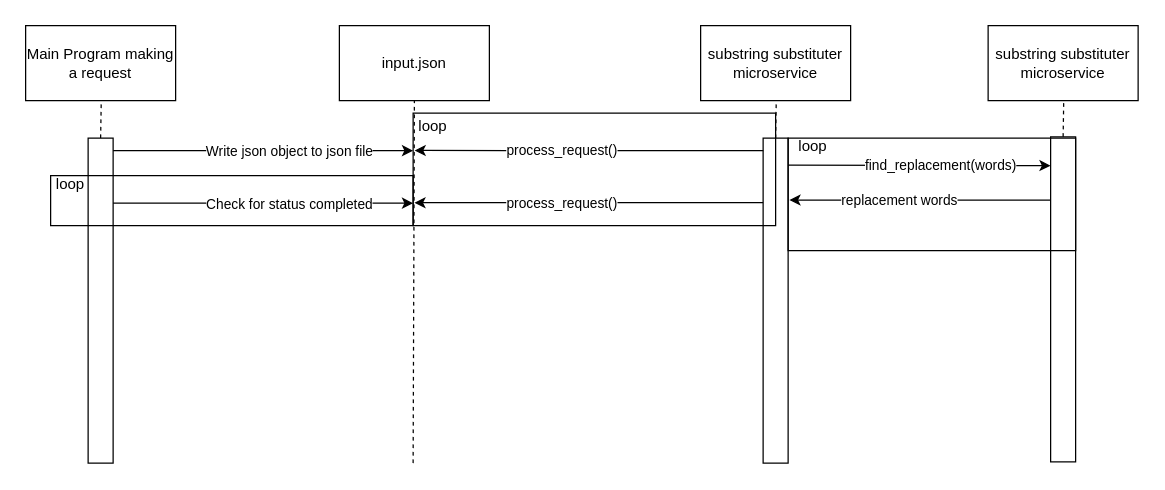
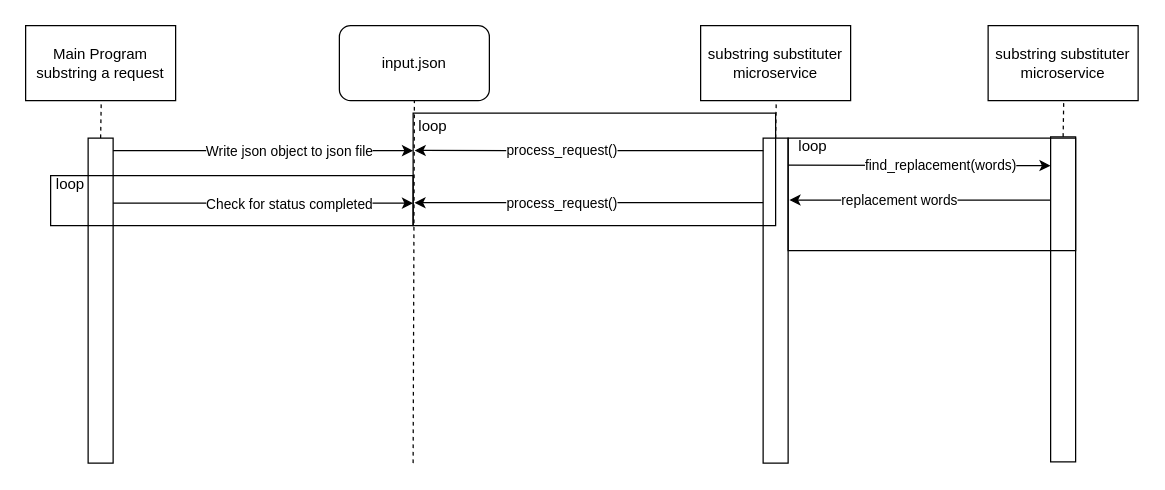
node "Main Program making a request": label "Main Program making a request" -> "Main Program substring a request"
node "input.json": shape rectangle -> rounded rectangle
